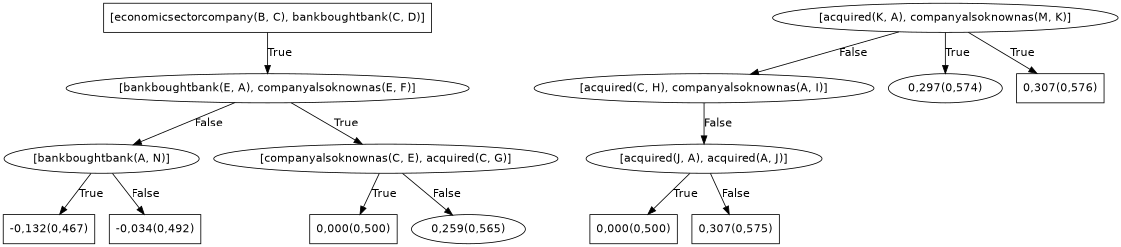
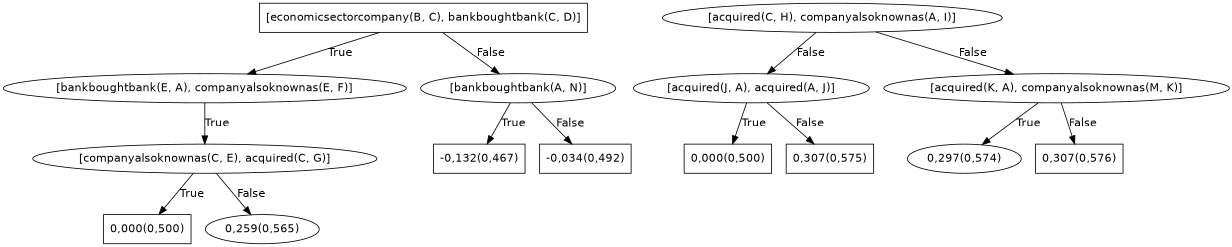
edge "[acquired(K, A), companyalsoknownas(M, K)]" -> "[acquired(C, H), companyalsoknownas(A, I)]": reversed
edge "[acquired(K, A), companyalsoknownas(M, K)]" -> "0,307(0,576)": label "True" -> "False"
edge "[bankboughtbank(E, A), companyalsoknownas(E, F)]" -> "[bankboughtbank(A, N)]": now "[economicsectorcompany(B, C), bankboughtbank(C, D)]" -> "[bankboughtbank(A, N)]"
